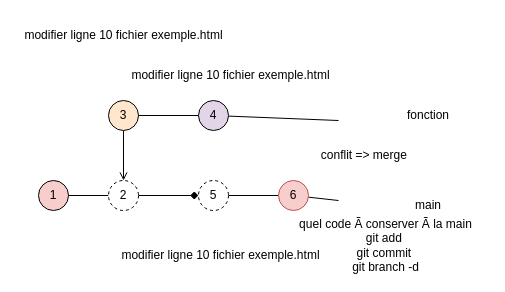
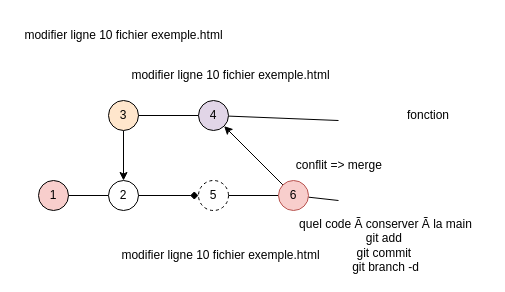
node "conflit => merge": moved (366, 156) -> (341, 166)
edge "6" -> "4": added
edge "3" -> "2": arrowhead open -> classic
node "2": style dashed -> solid
node "main": removed
